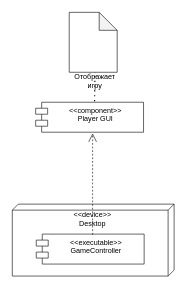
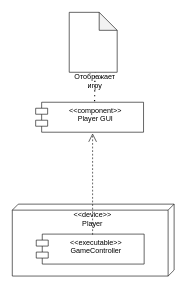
node "<<device>> Desktop": label "<<device>> Desktop" -> "<<device>> Player"
